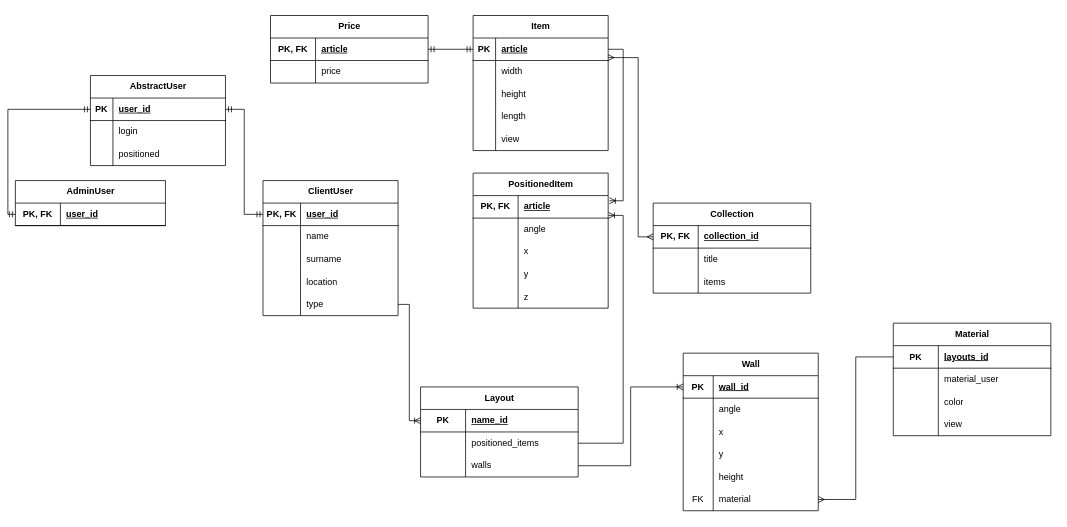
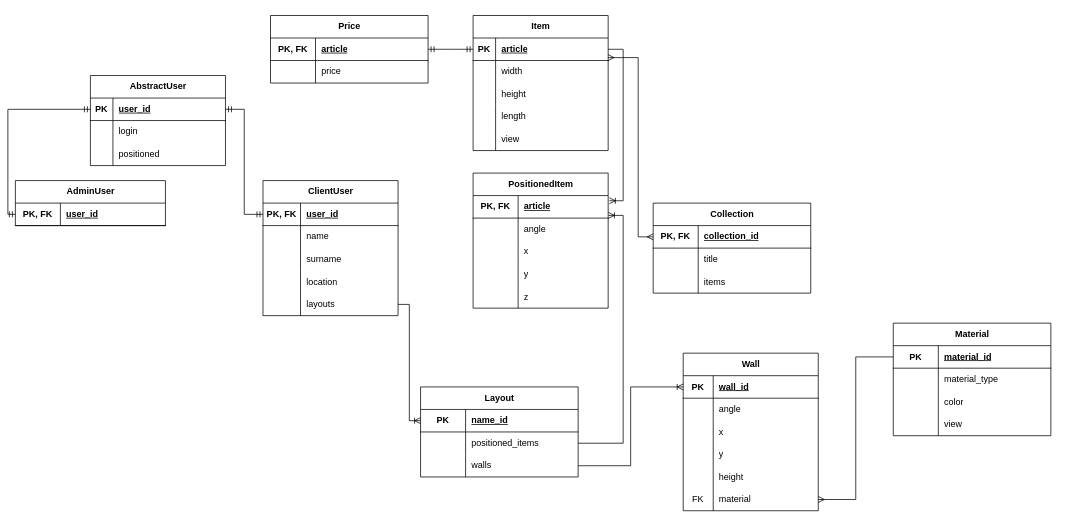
node "type": label "type" -> "layouts"
node "layouts_id": label "layouts_id" -> "material_id"
node "material_user": label "material_user" -> "material_type"
